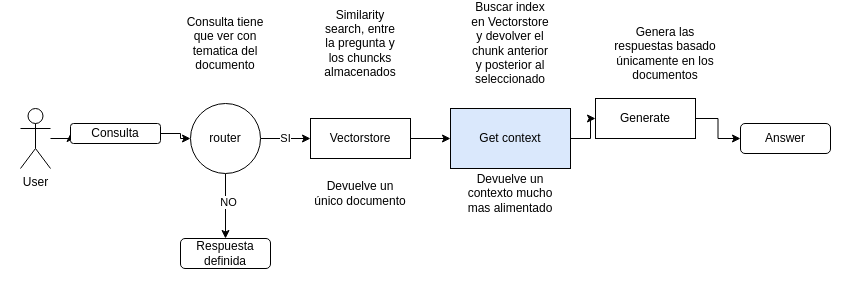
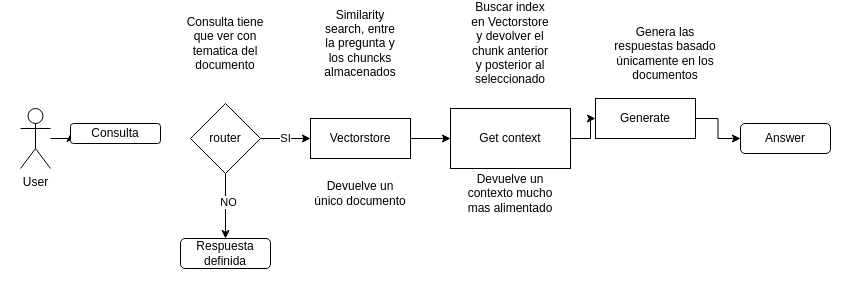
edge "Consulta" -> "router": removed
node "router": shape ellipse -> diamond
node "Get context": fillcolor #dae8fc -> #ffffff
